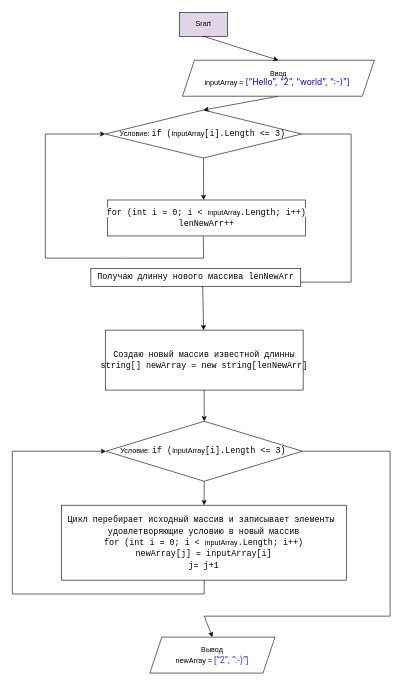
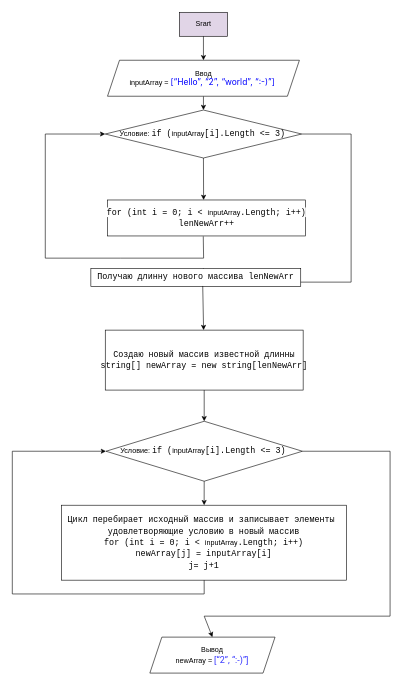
node "Ввод inputArray = [“Hello”, “2”, “world”, “:-)”]": moved (279, 78) -> (204, 78)
